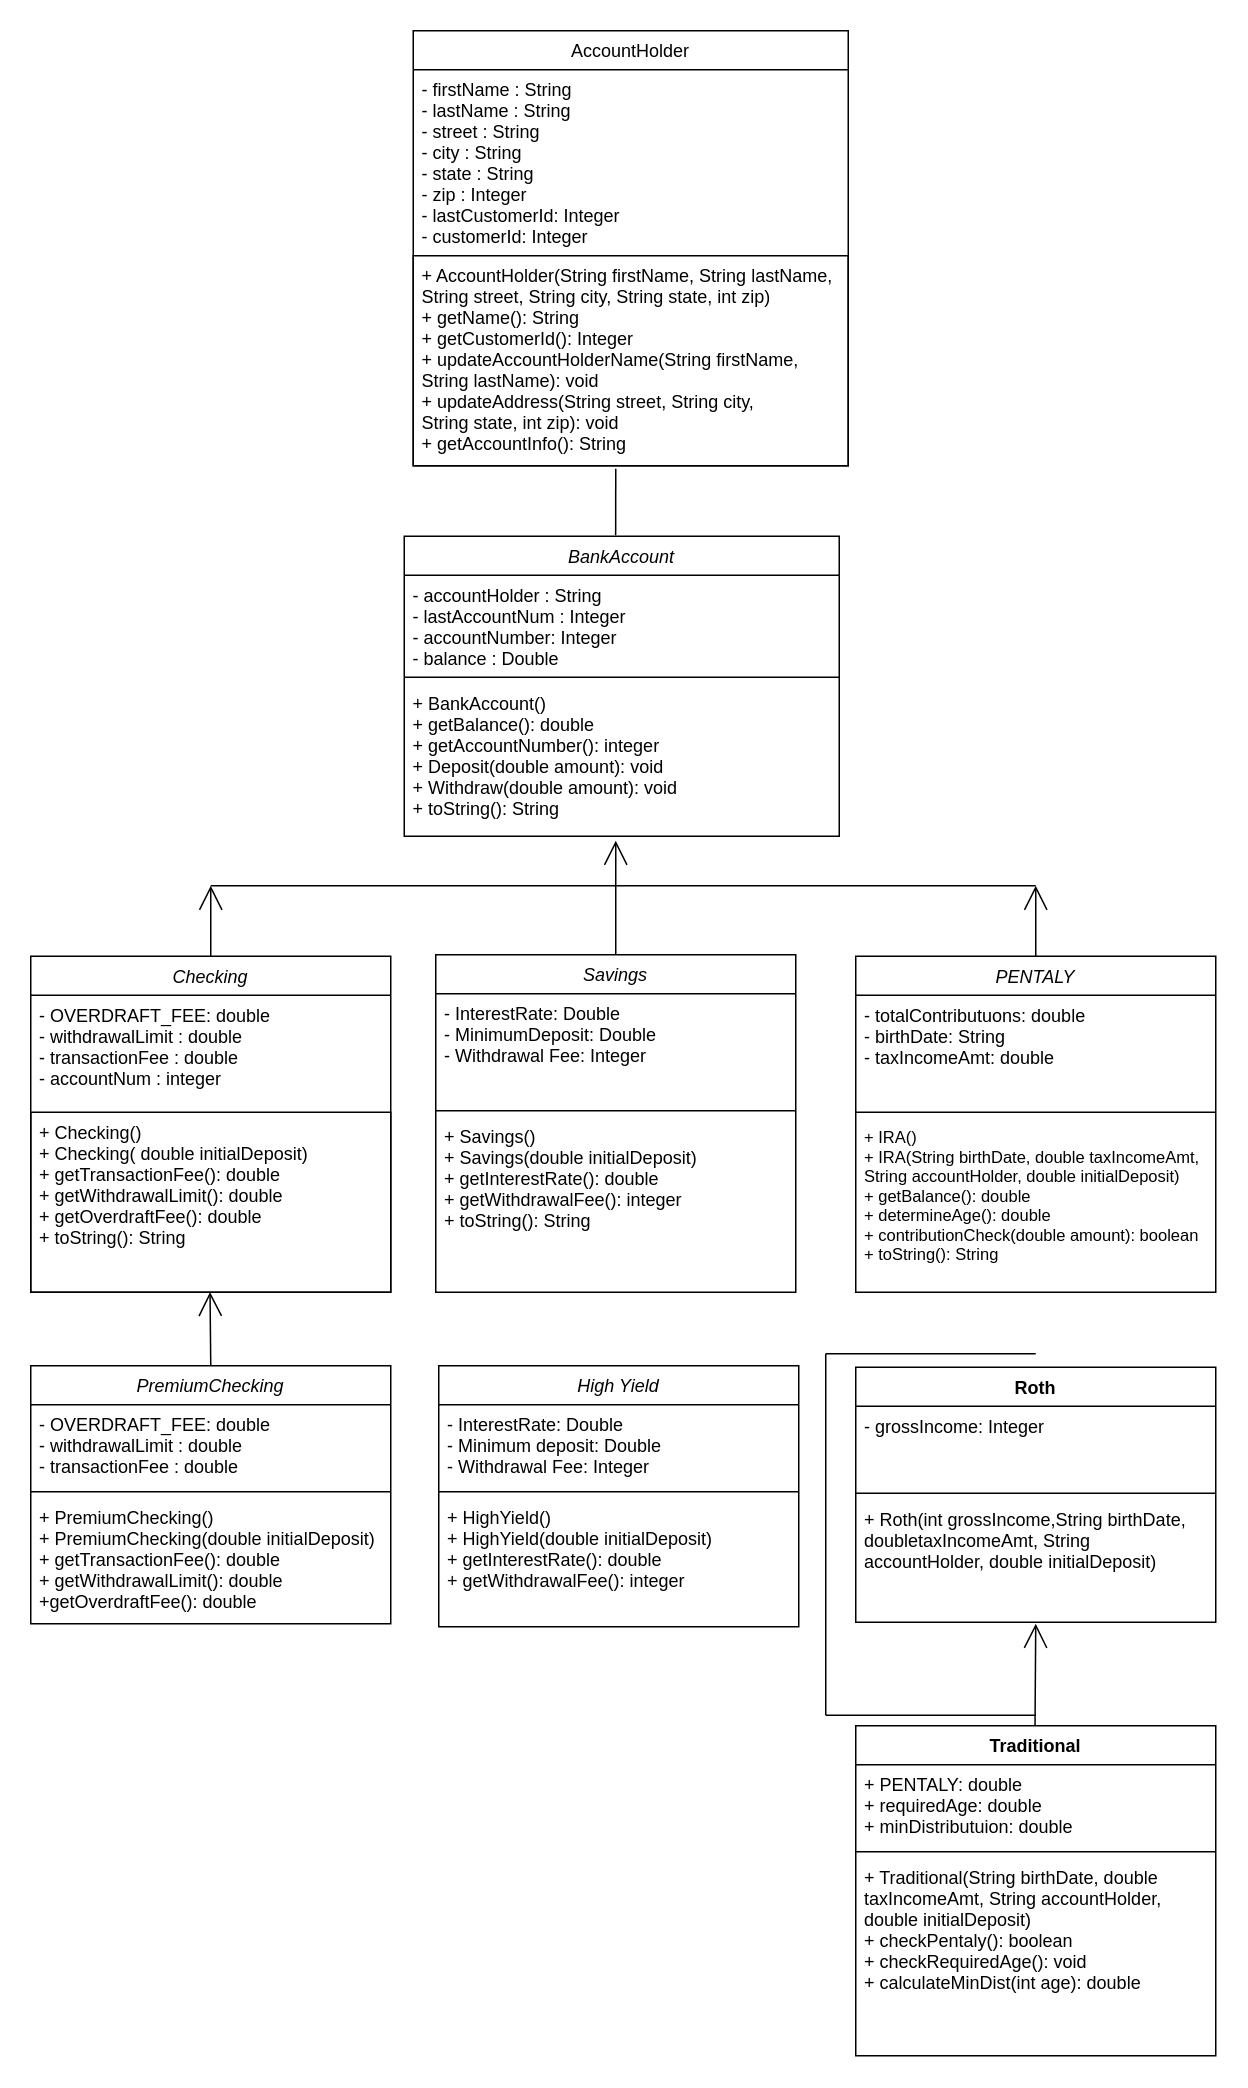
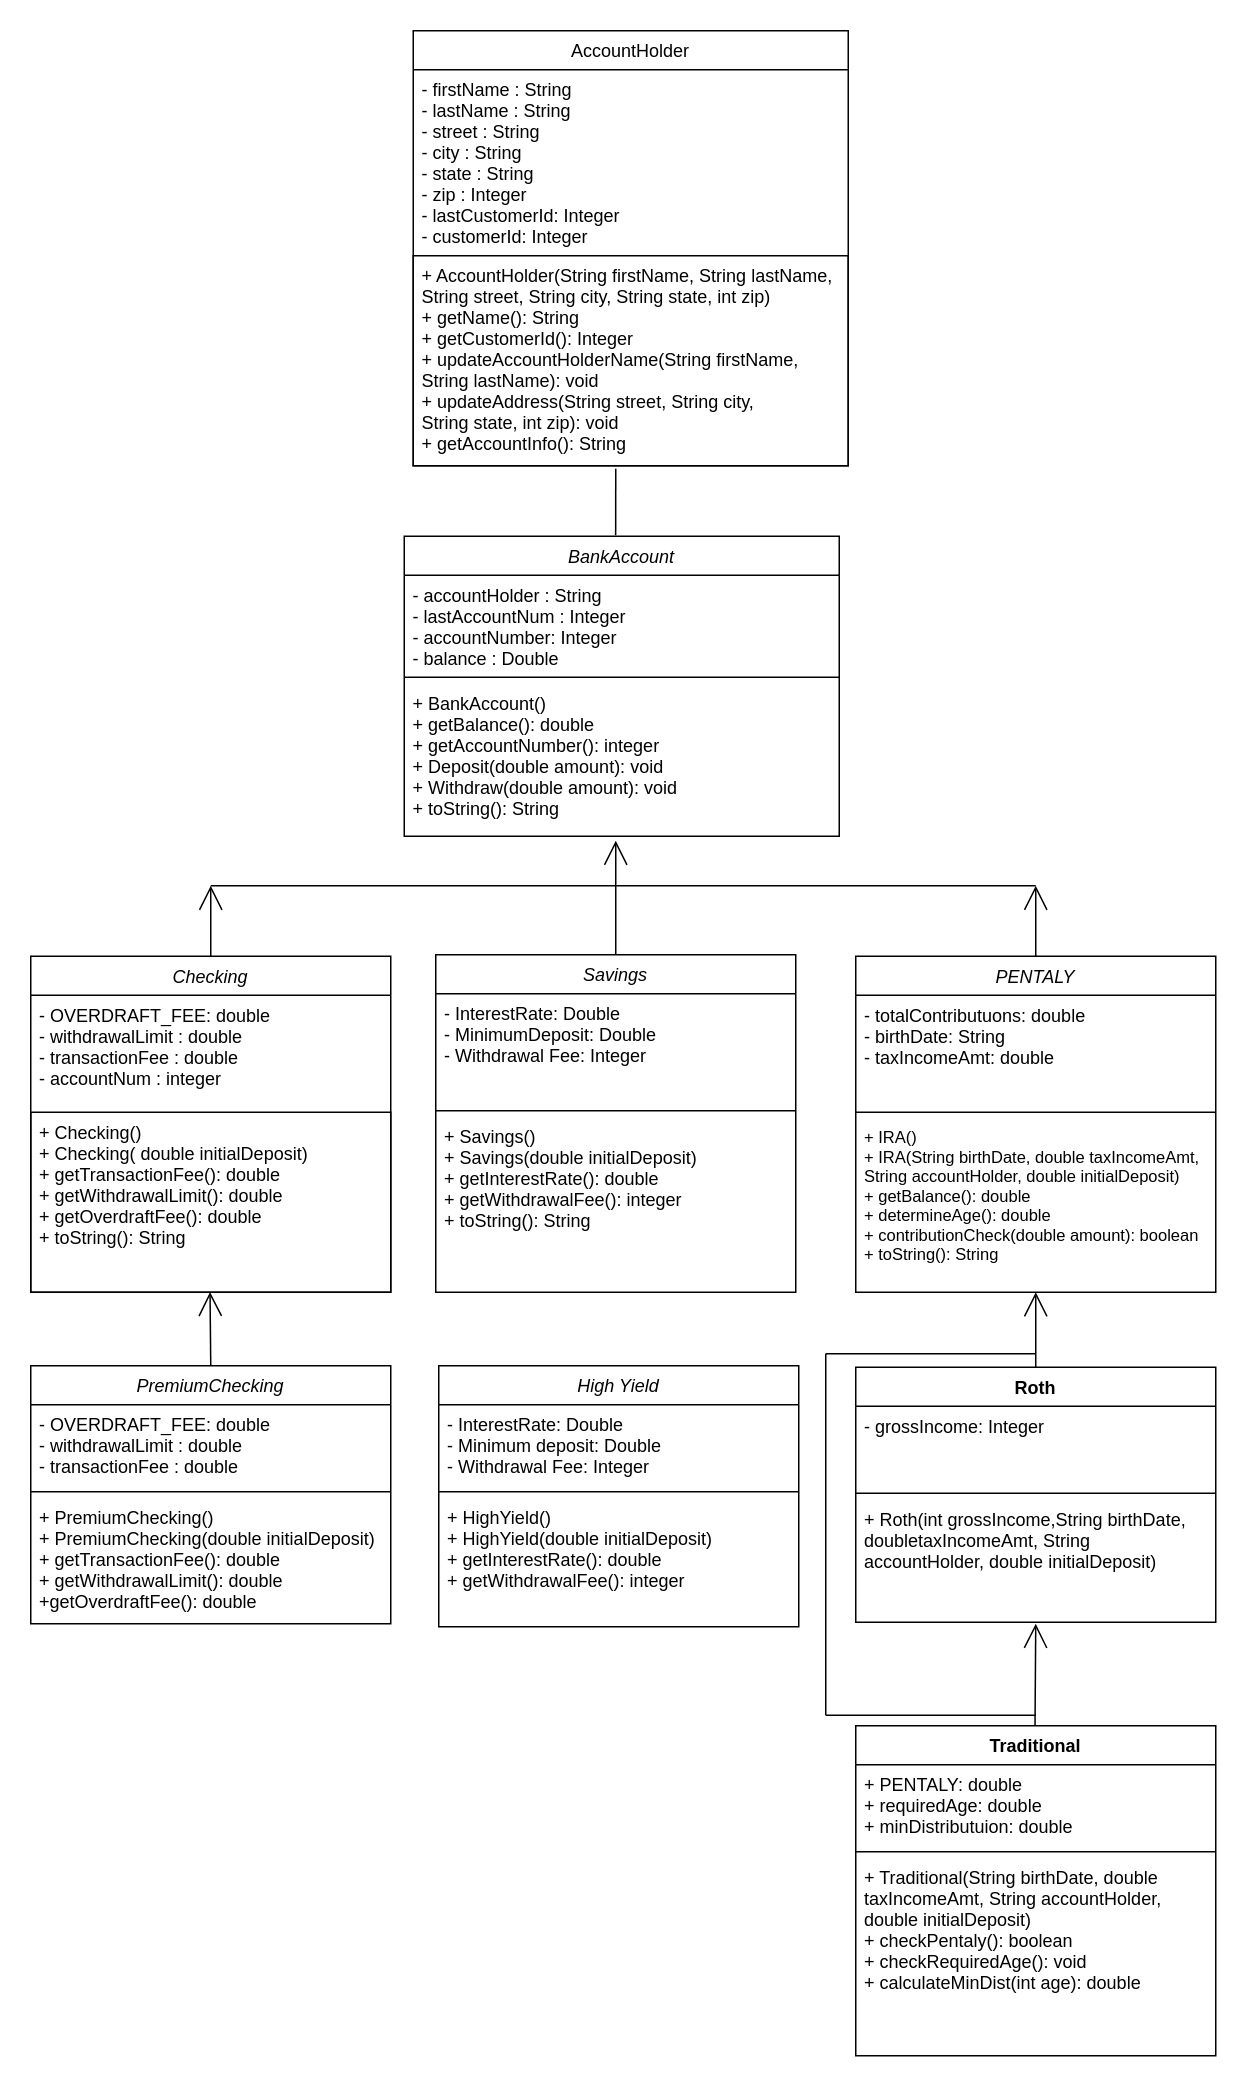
edge "Roth" -> "PENTALY": added
